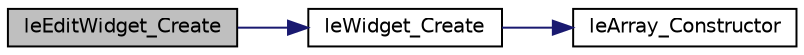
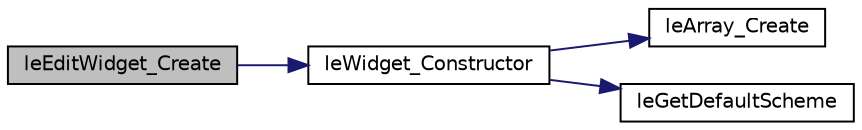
node "leWidget_Create": label "leWidget_Create" -> "leWidget_Constructor"
node "leArray_Constructor": label "leArray_Constructor" -> "leArray_Create"
node "leGetDefaultScheme": added
